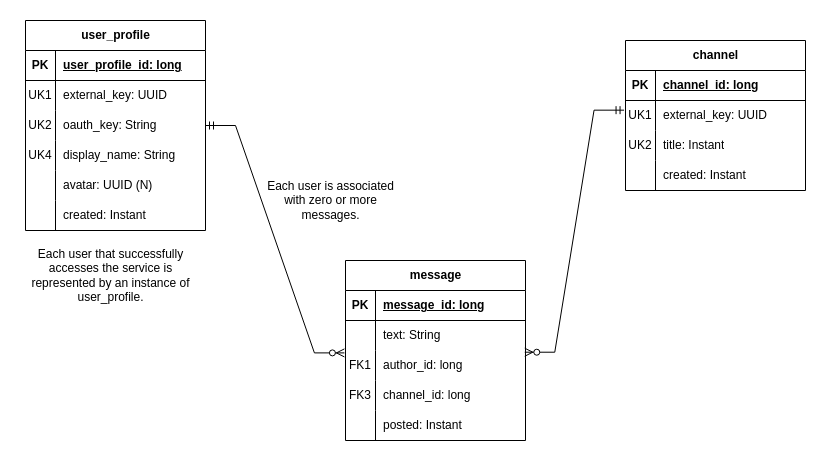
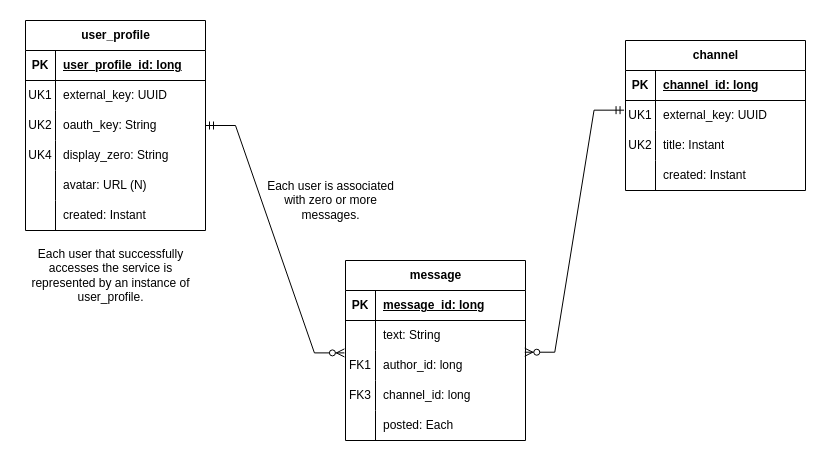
node "display_name: String": label "display_name: String" -> "display_zero: String"
node "avatar: UUID (N)": label "avatar: UUID (N)" -> "avatar: URL (N)"
node "posted: Instant": label "posted: Instant" -> "posted: Each"
